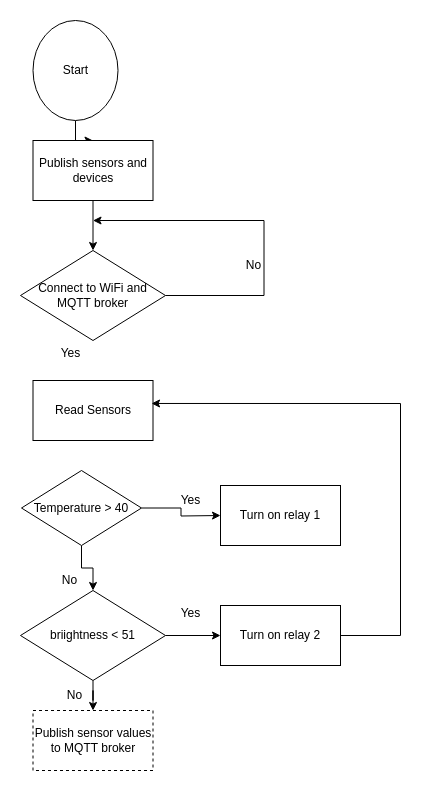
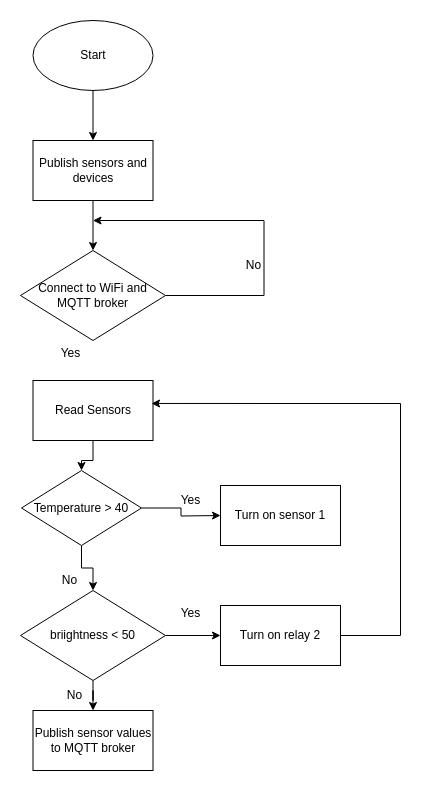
node "Start": size 85x100 -> 120x70
edge "Read Sensors" -> "Temperature > 40": added
node "Turn on relay 1": label "Turn on relay 1" -> "Turn on sensor 1"
node "briightness < 51": label "briightness < 51" -> "briightness < 50"
node "Publish sensor values to MQTT broker": style dashed -> solid
